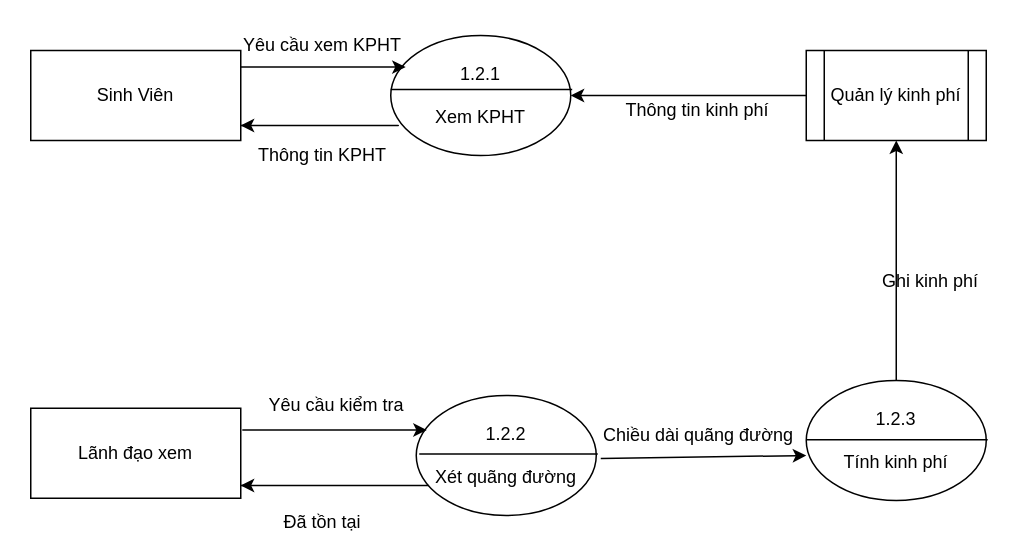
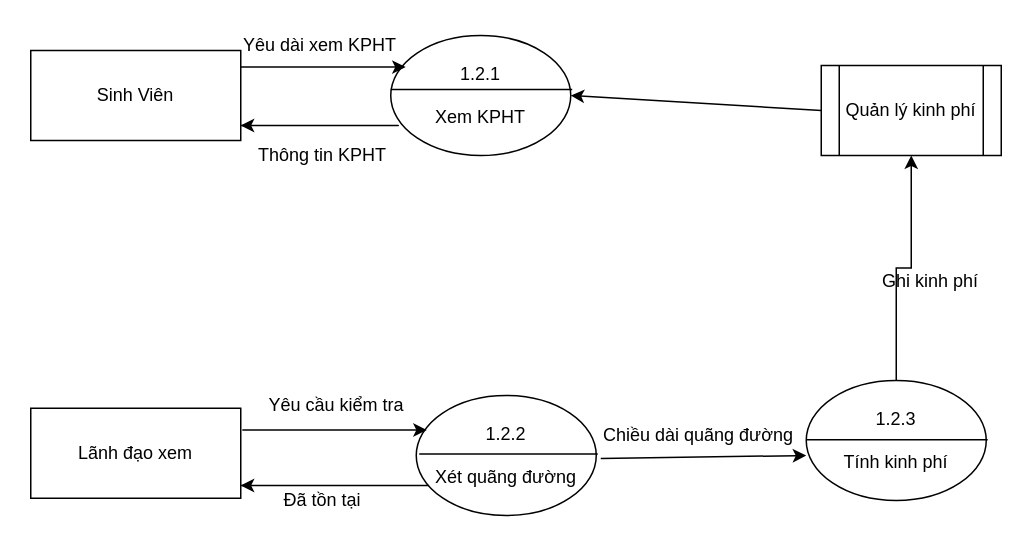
node "Yêu cầu xem KPHT": label "Yêu cầu xem KPHT" -> "Yêu dài xem KPHT"
node "Quản lý kinh phí": moved (896, 95) -> (911, 110)
node "Thông tin kinh phí": removed
node "Đã tồn tại": moved (334, 523) -> (334, 500)
